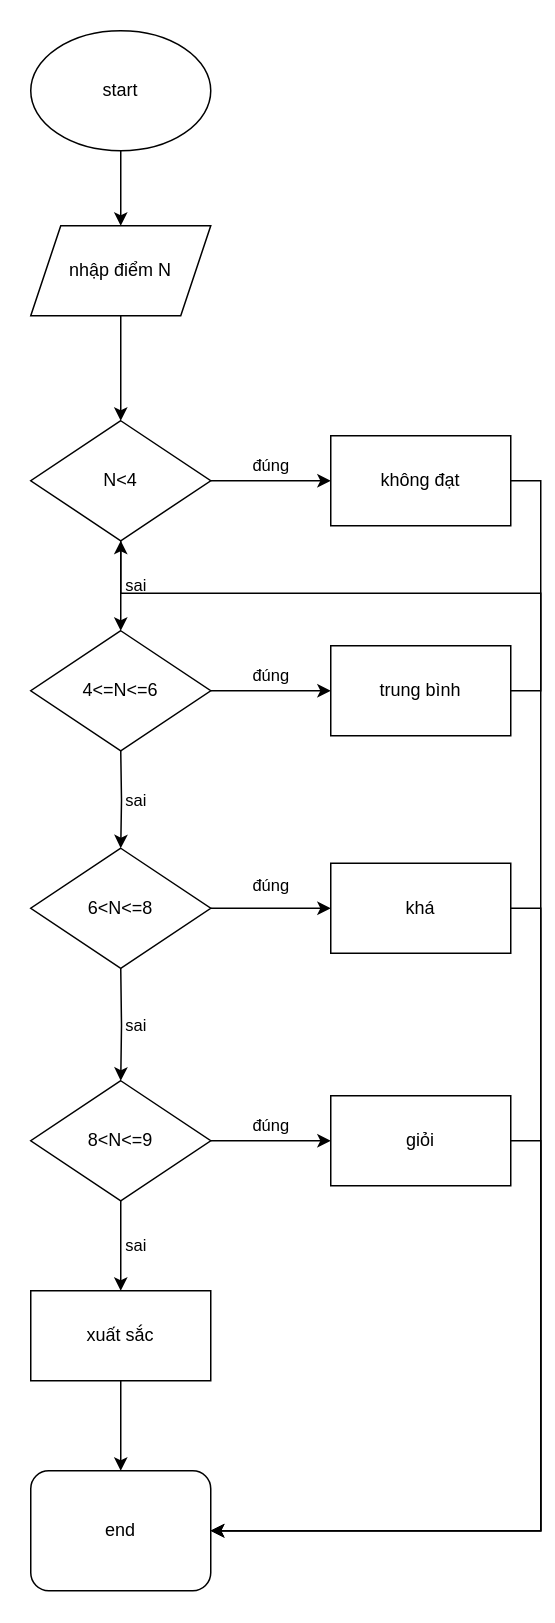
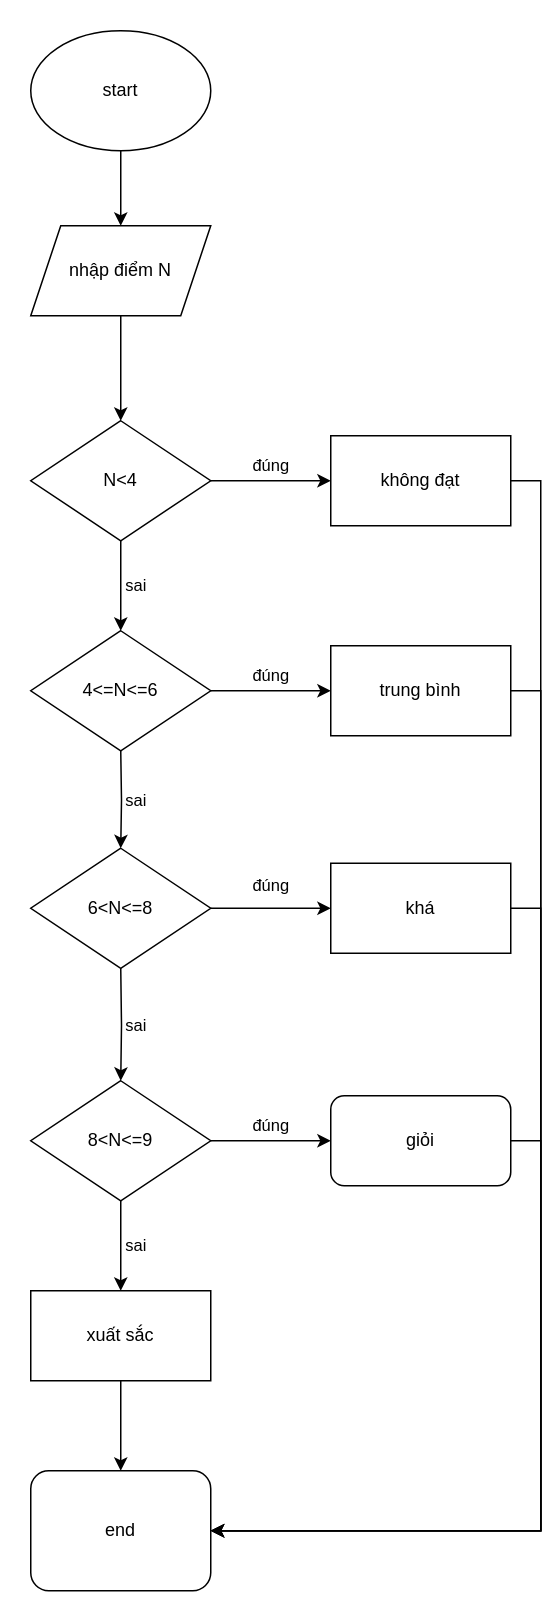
edge "trung bình" -> "N<4": now "trung bình" -> "end"
node "giỏi": shape rectangle -> rounded rectangle
